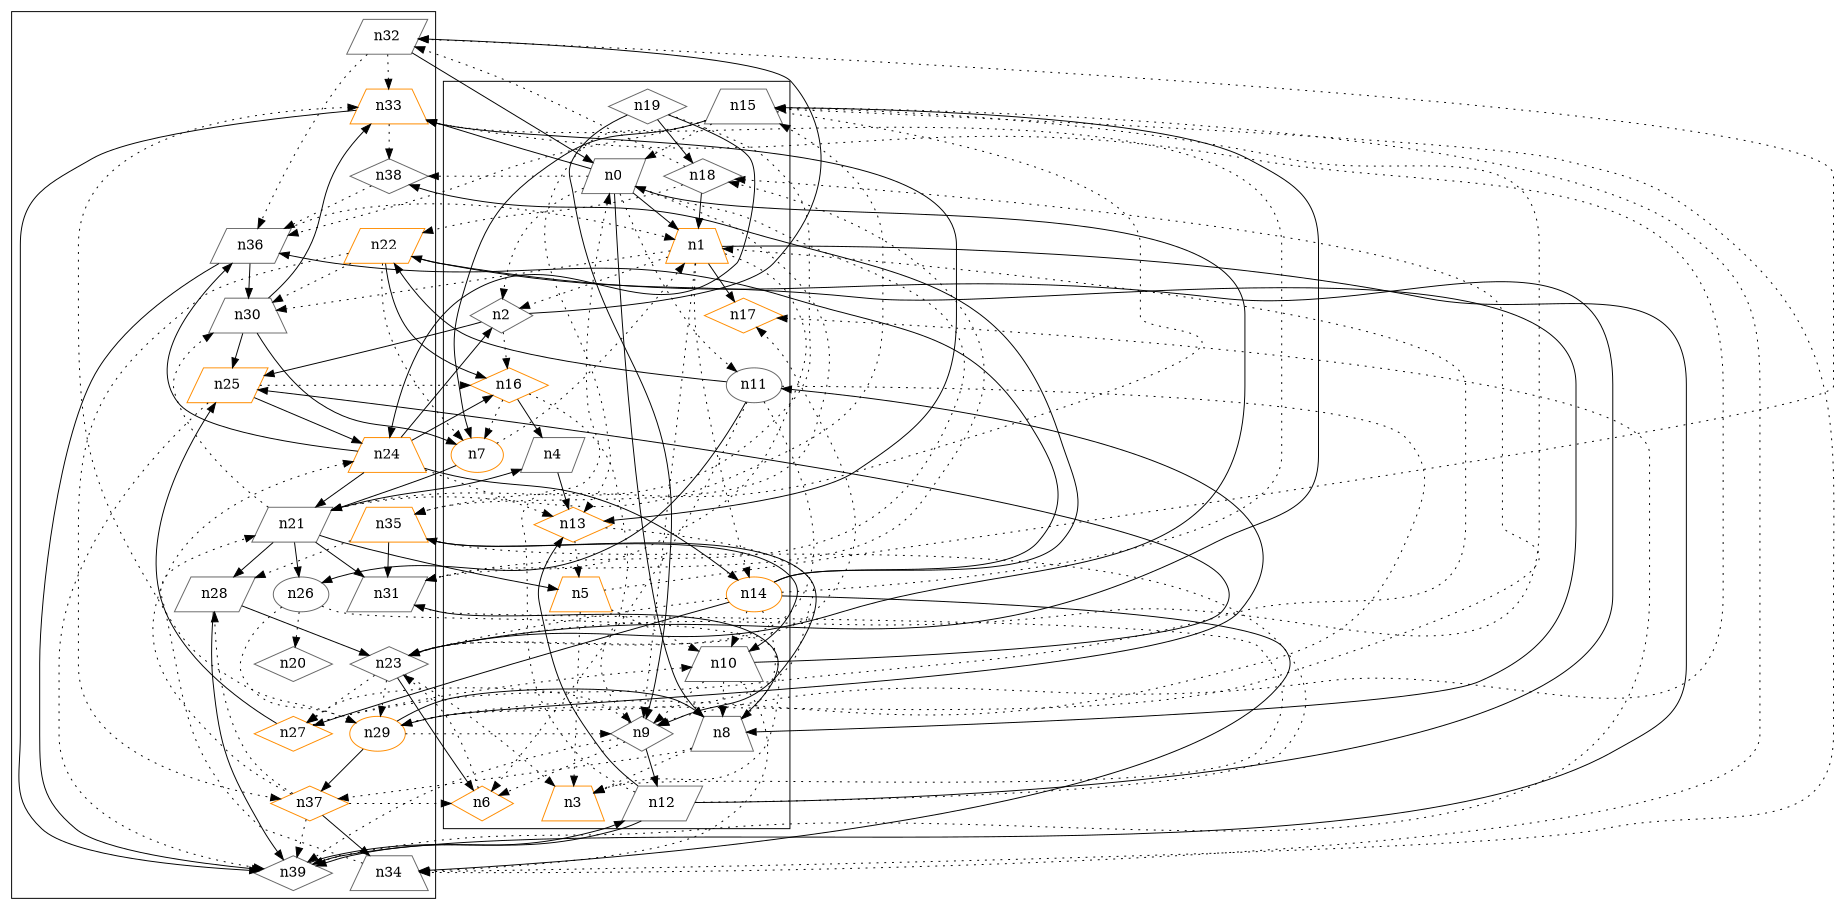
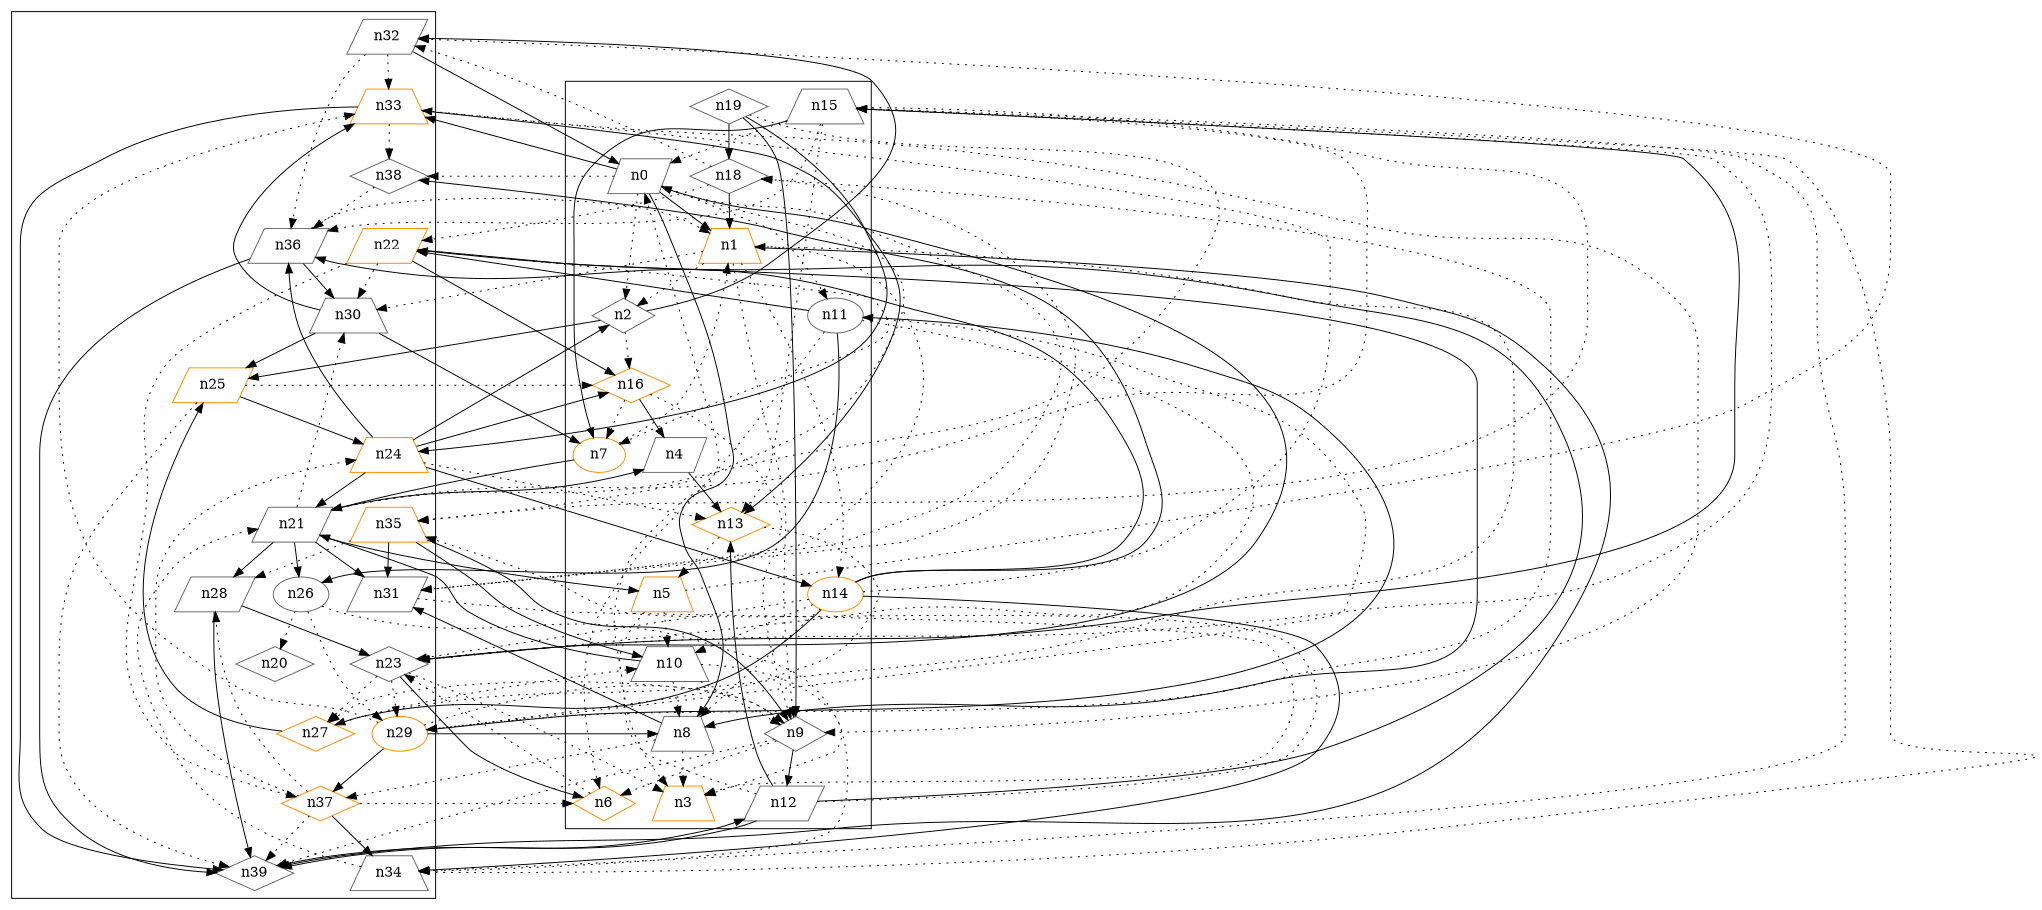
node "n17": removed
edge "n10" -> "n25": now "n10" -> "n21"
